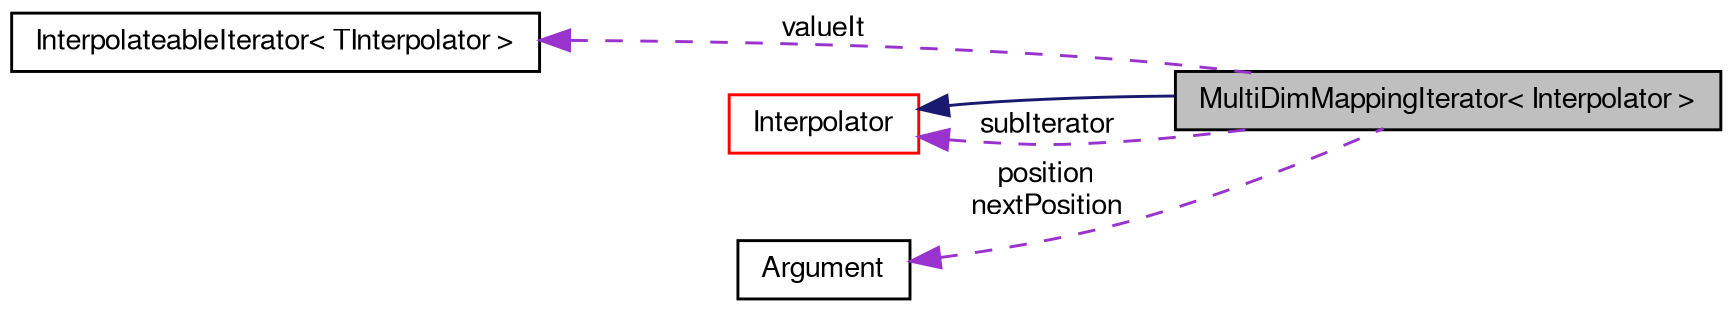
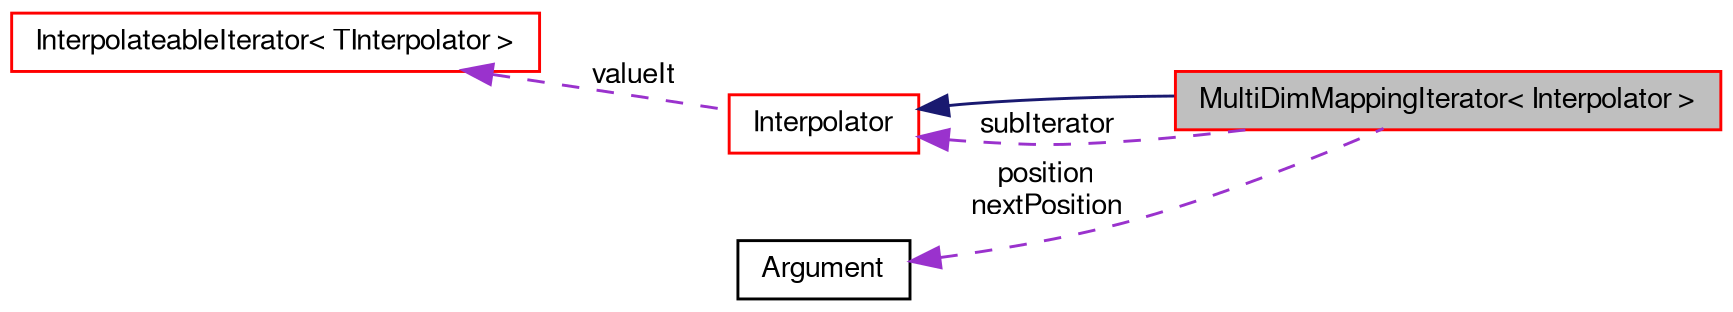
node "InterpolateableIterator< TInterpolator >": color black -> red
edge "MultiDimMappingIterator< Interpolator >" -> "InterpolateableIterator< TInterpolator >": now "Interpolator" -> "InterpolateableIterator< TInterpolator >"
node "MultiDimMappingIterator< Interpolator >": color black -> red
